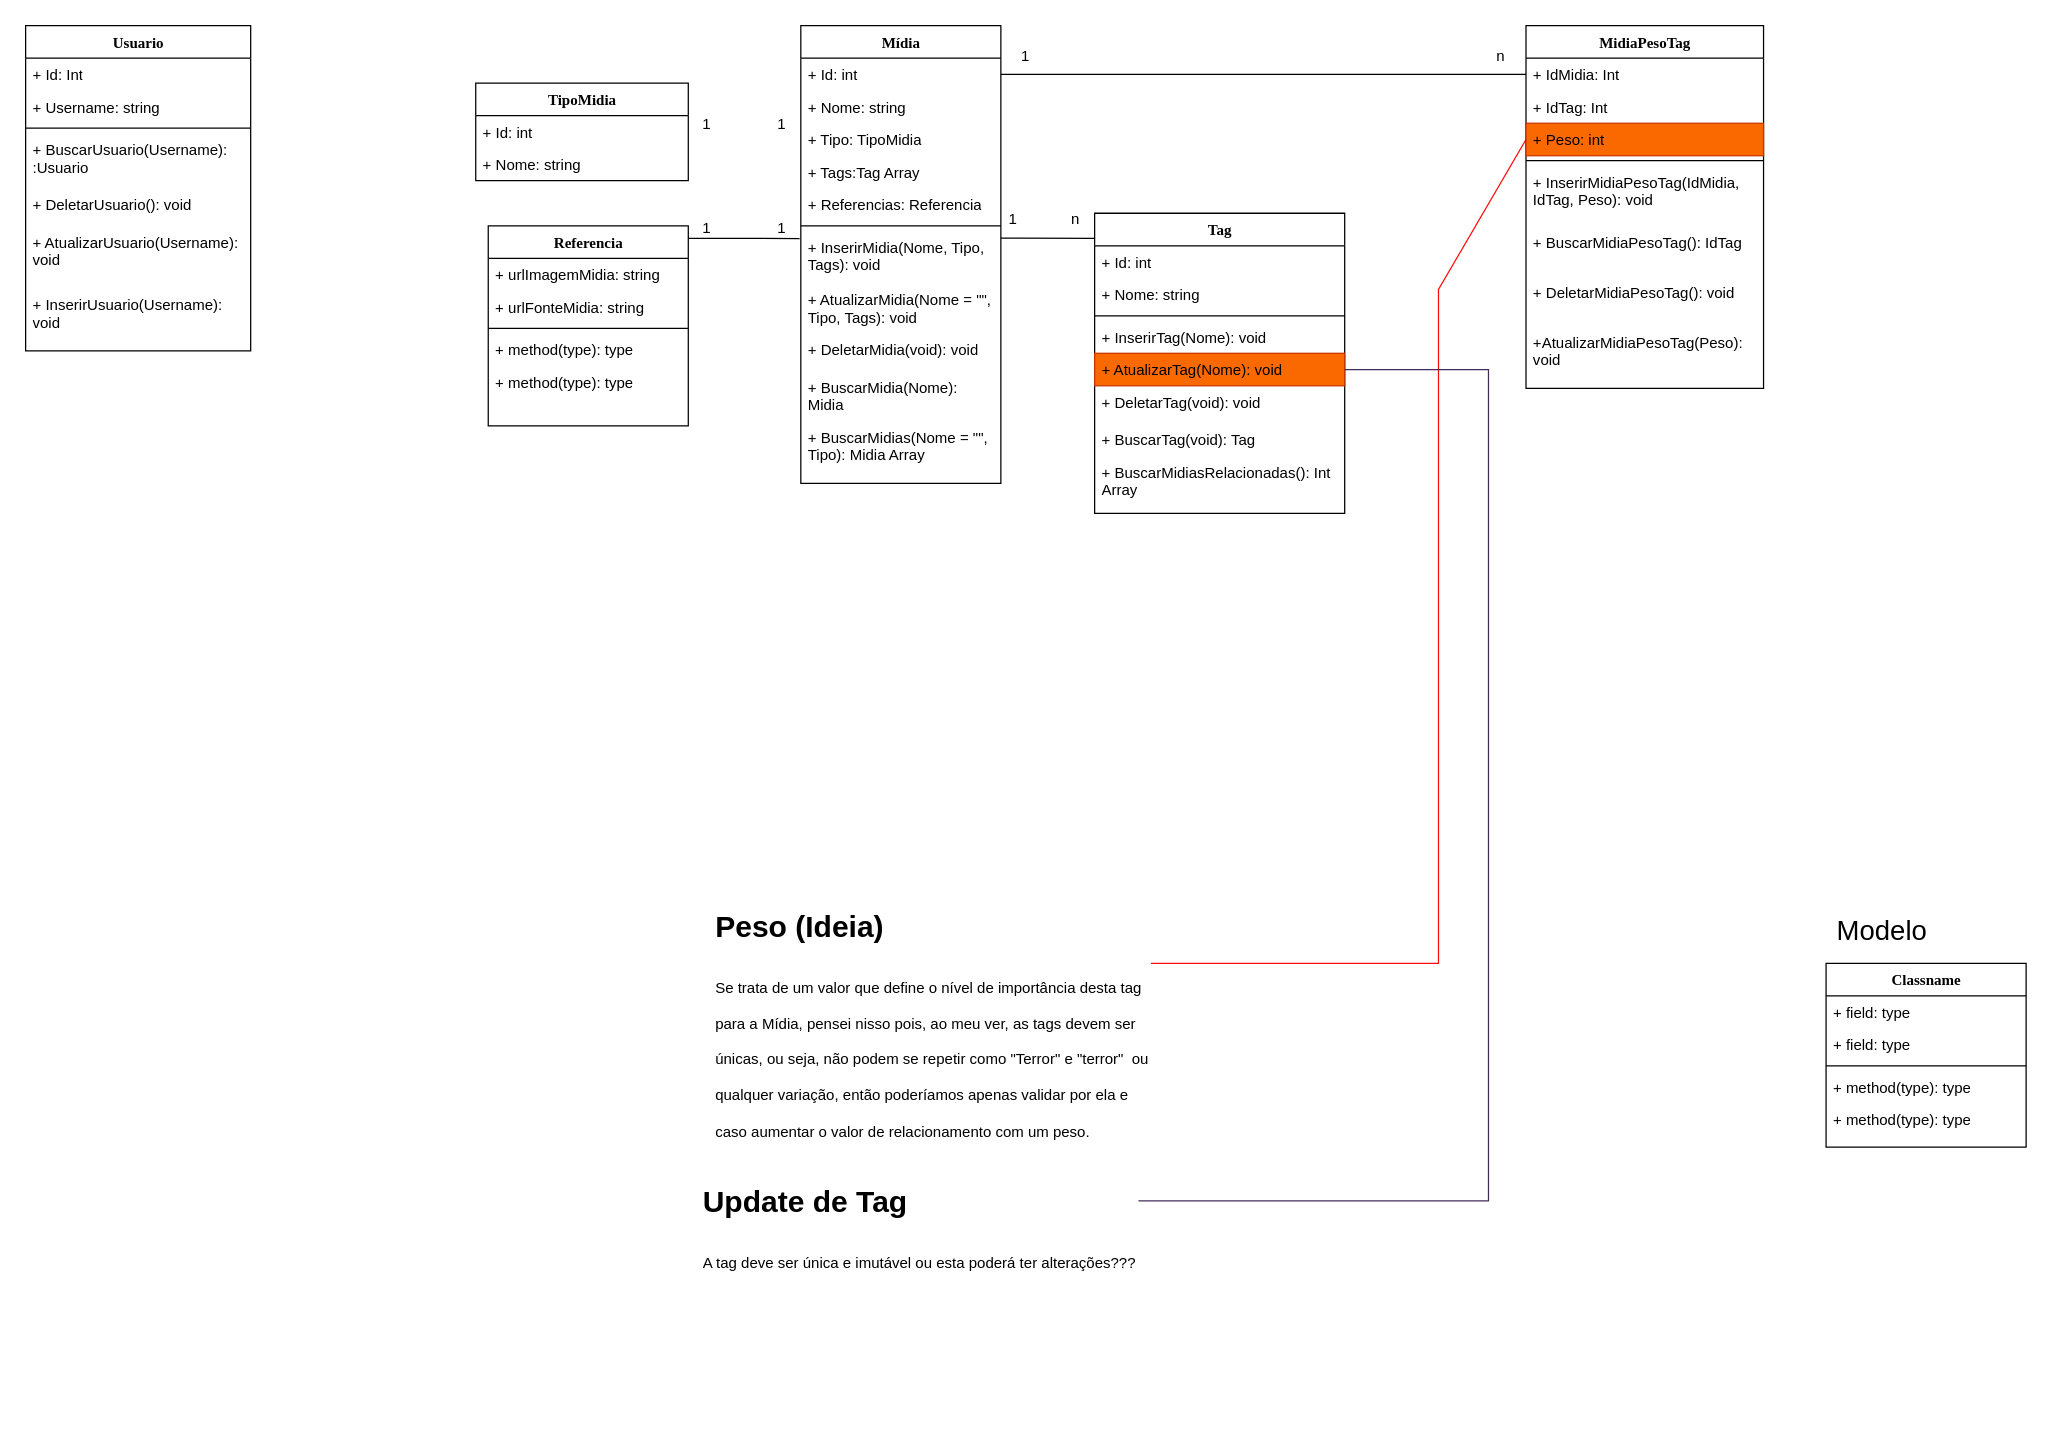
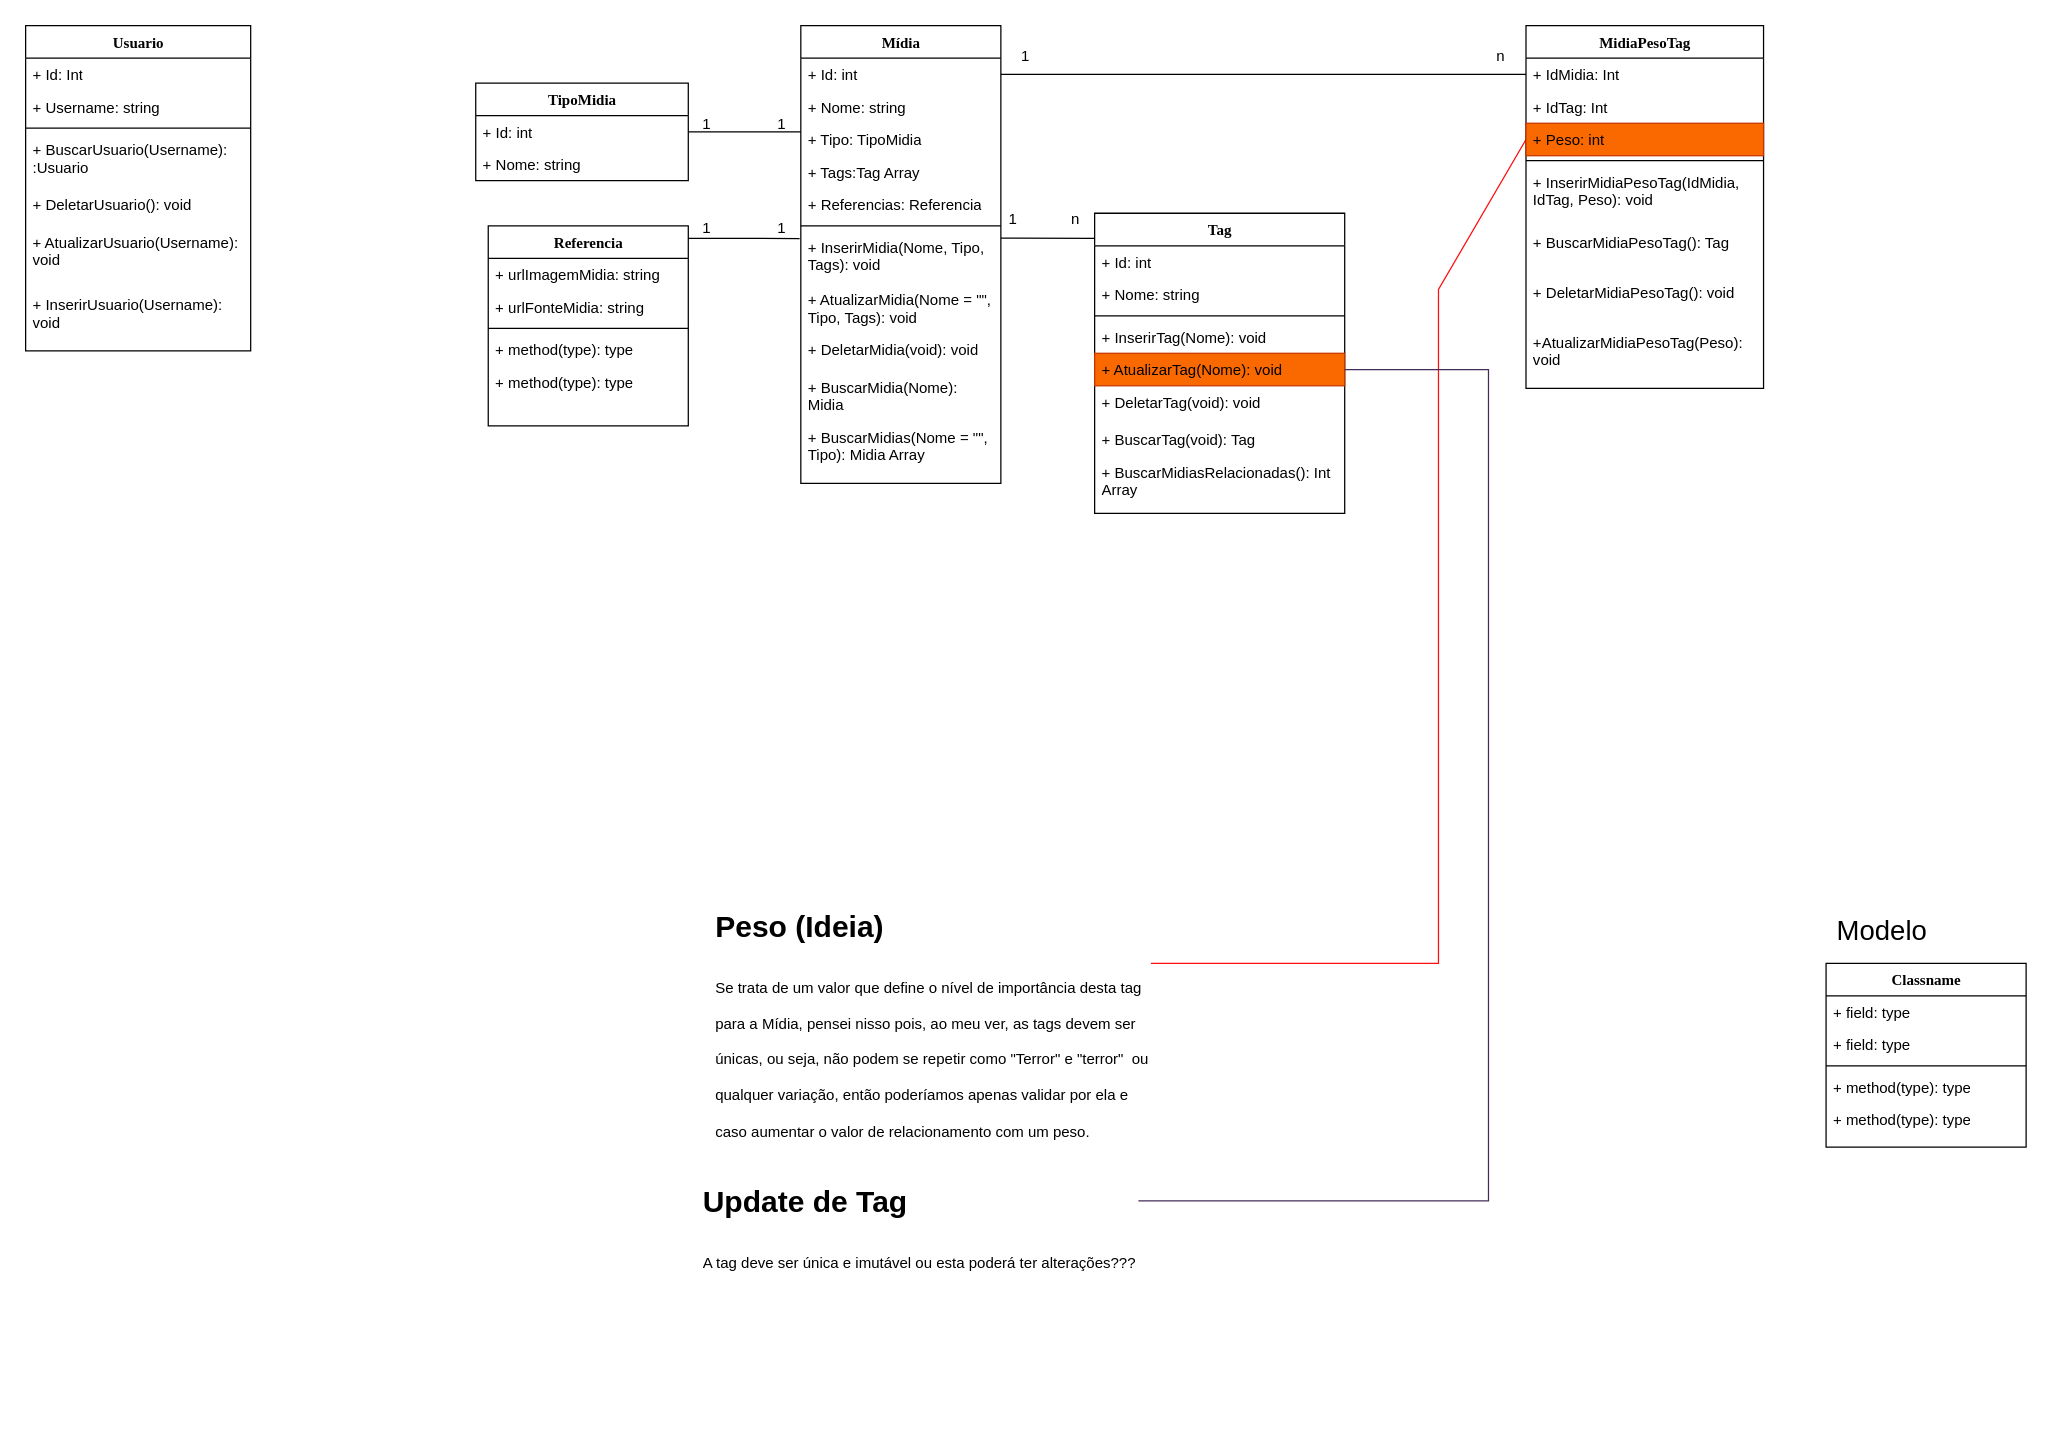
edge "TipoMidia" -- "Mídia": added
node "+ BuscarMidiaPesoTag(): IdTag": label "+ BuscarMidiaPesoTag(): IdTag" -> "+ BuscarMidiaPesoTag(): Tag"
